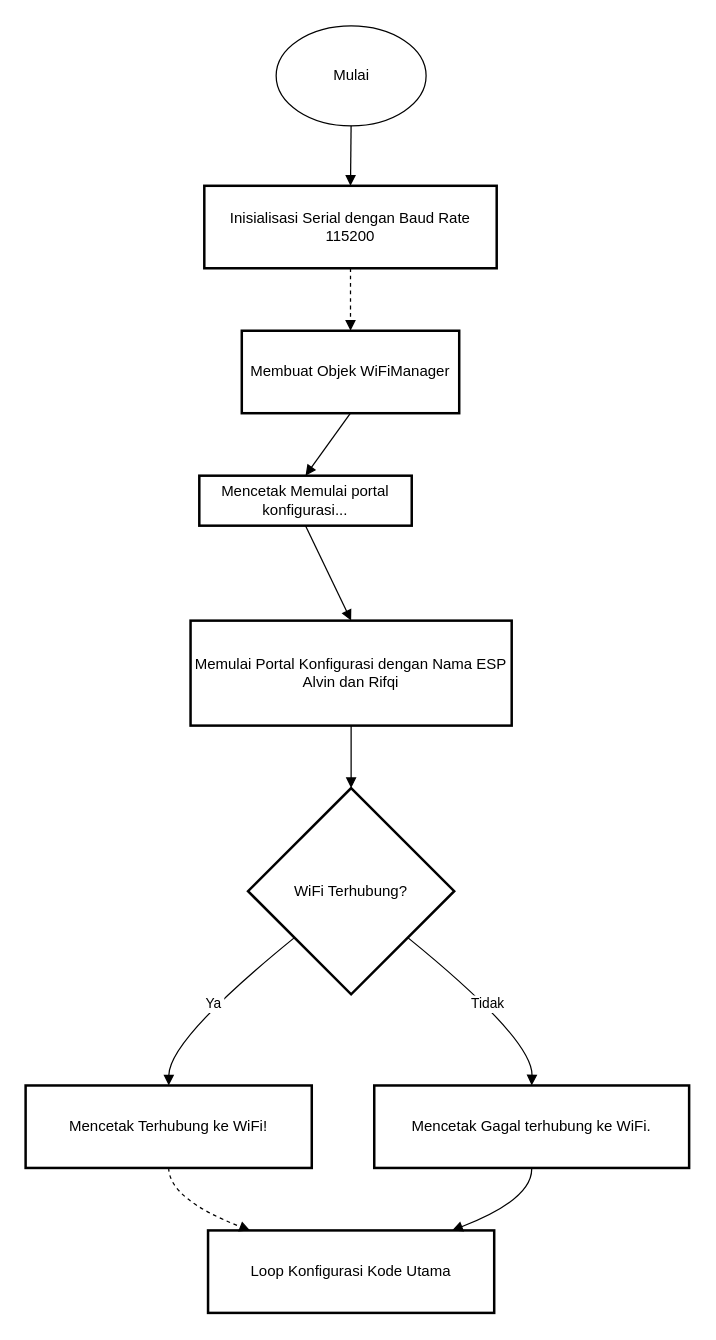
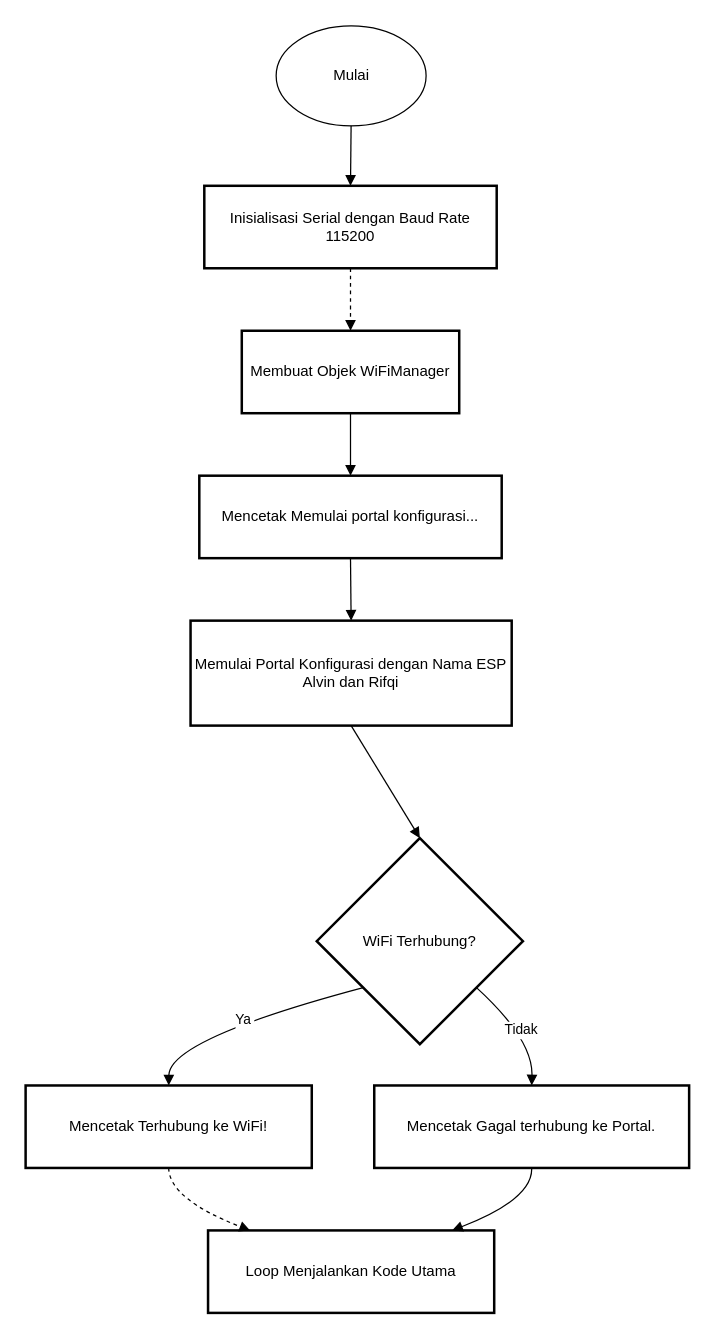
node "Mencetak Memulai portal konfigurasi...": size 213x50 -> 303x83
node "WiFi Terhubung?": moved (351, 891) -> (420, 941)
node "Mencetak Gagal terhubung ke WiFi.": label "Mencetak Gagal terhubung ke WiFi." -> "Mencetak Gagal terhubung ke Portal."
node "Loop Konfigurasi Kode Utama": label "Loop Konfigurasi Kode Utama" -> "Loop Menjalankan Kode Utama"
